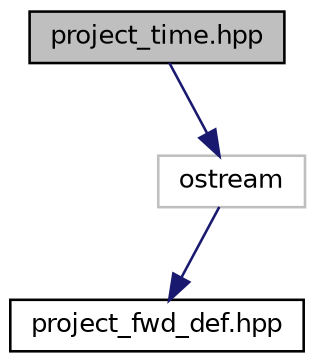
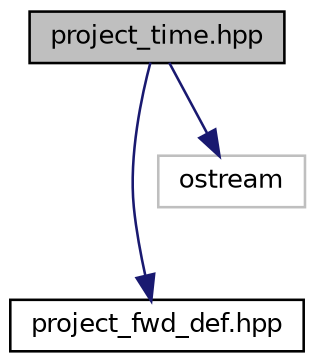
edge "ostream" -> "project_fwd_def.hpp": now "project_time.hpp" -> "project_fwd_def.hpp"
